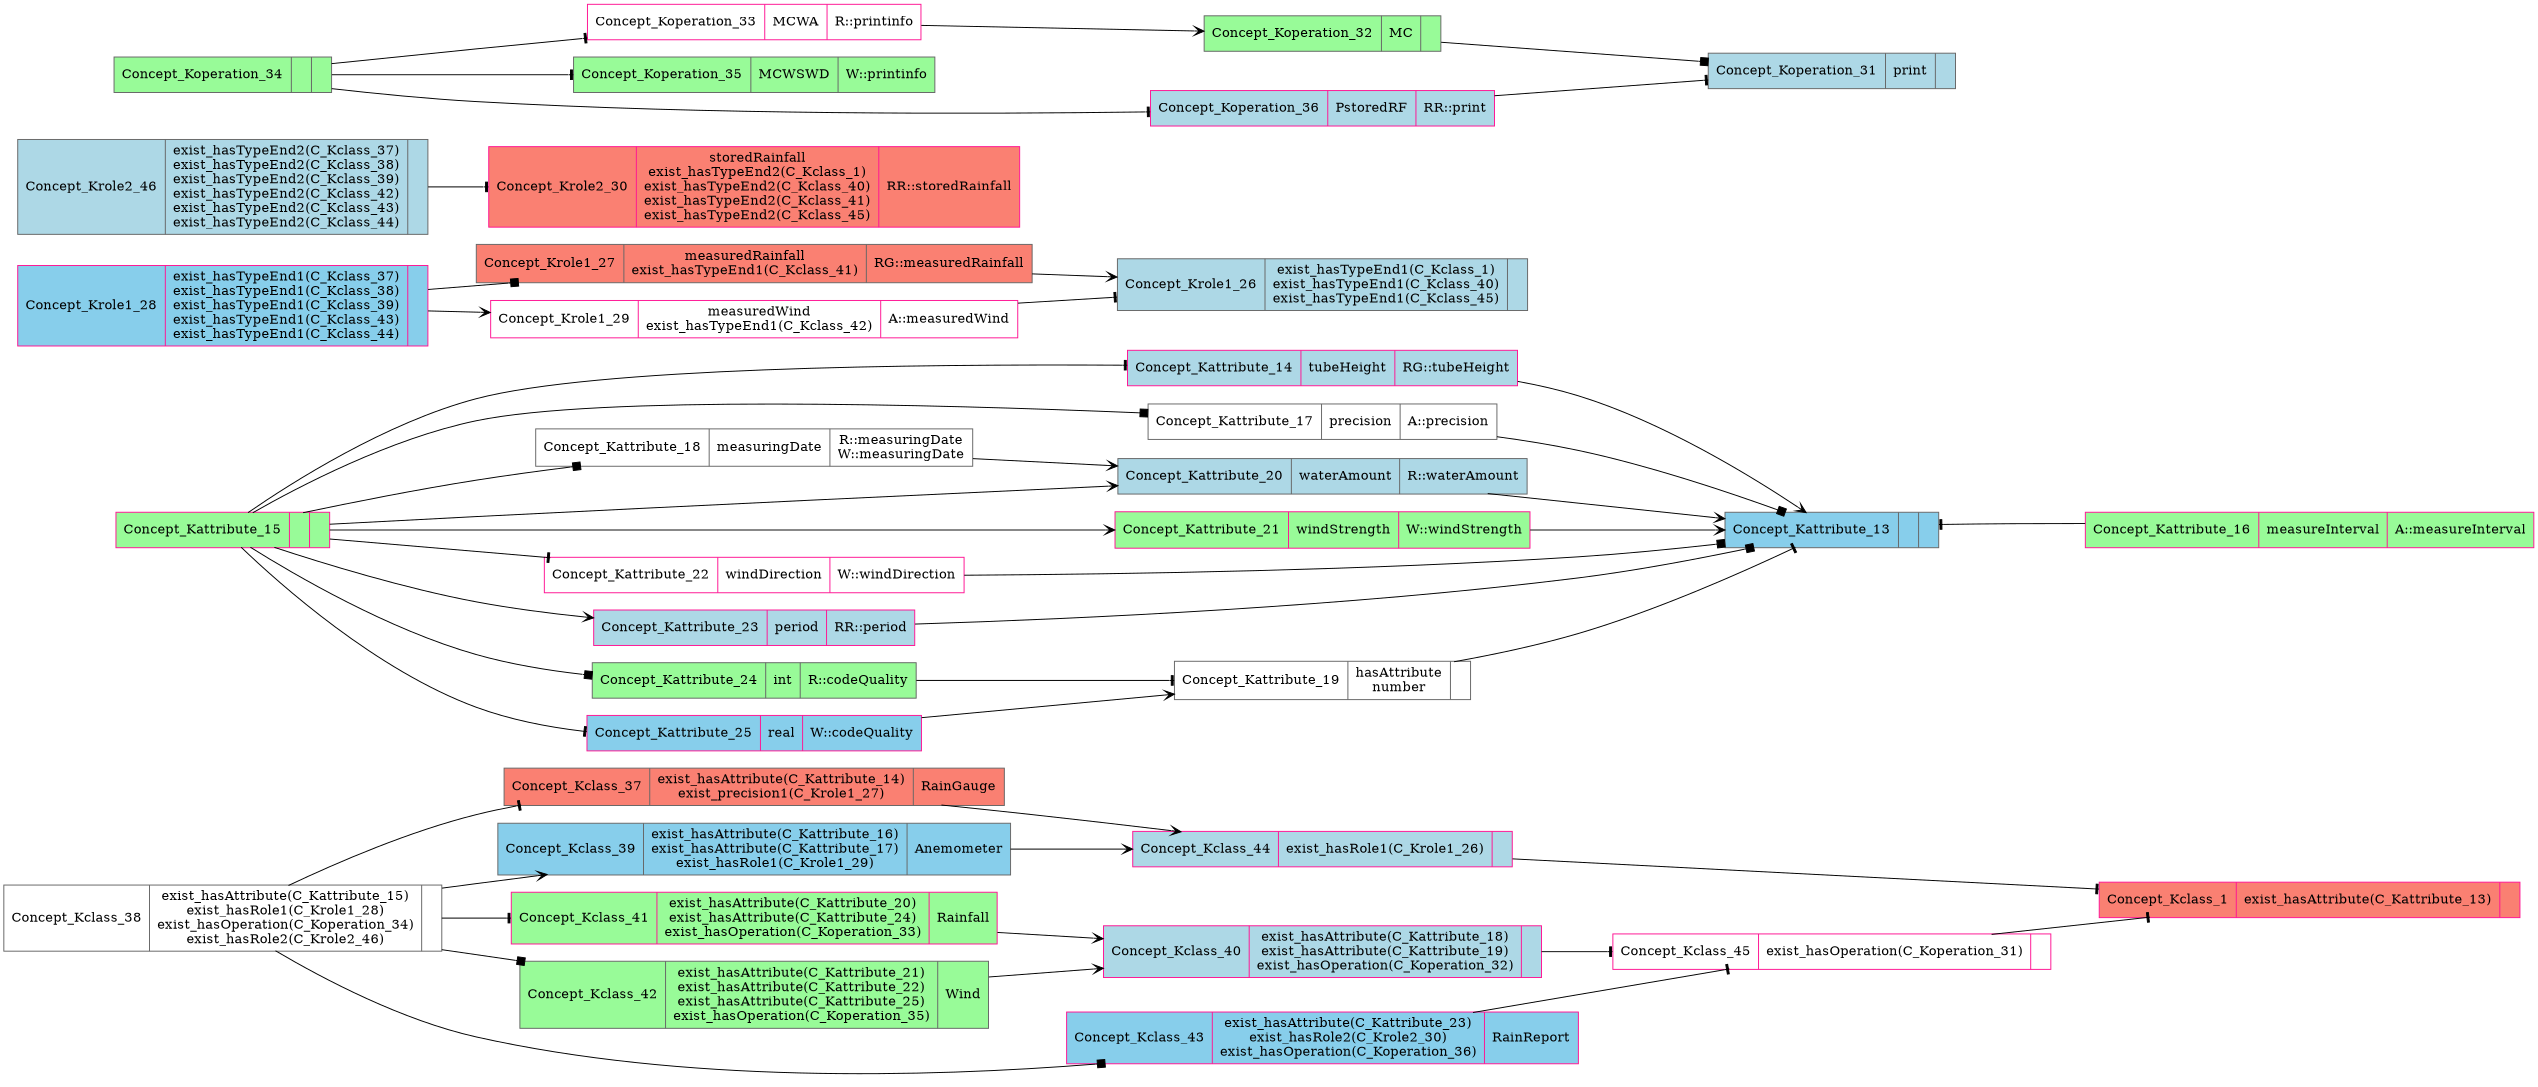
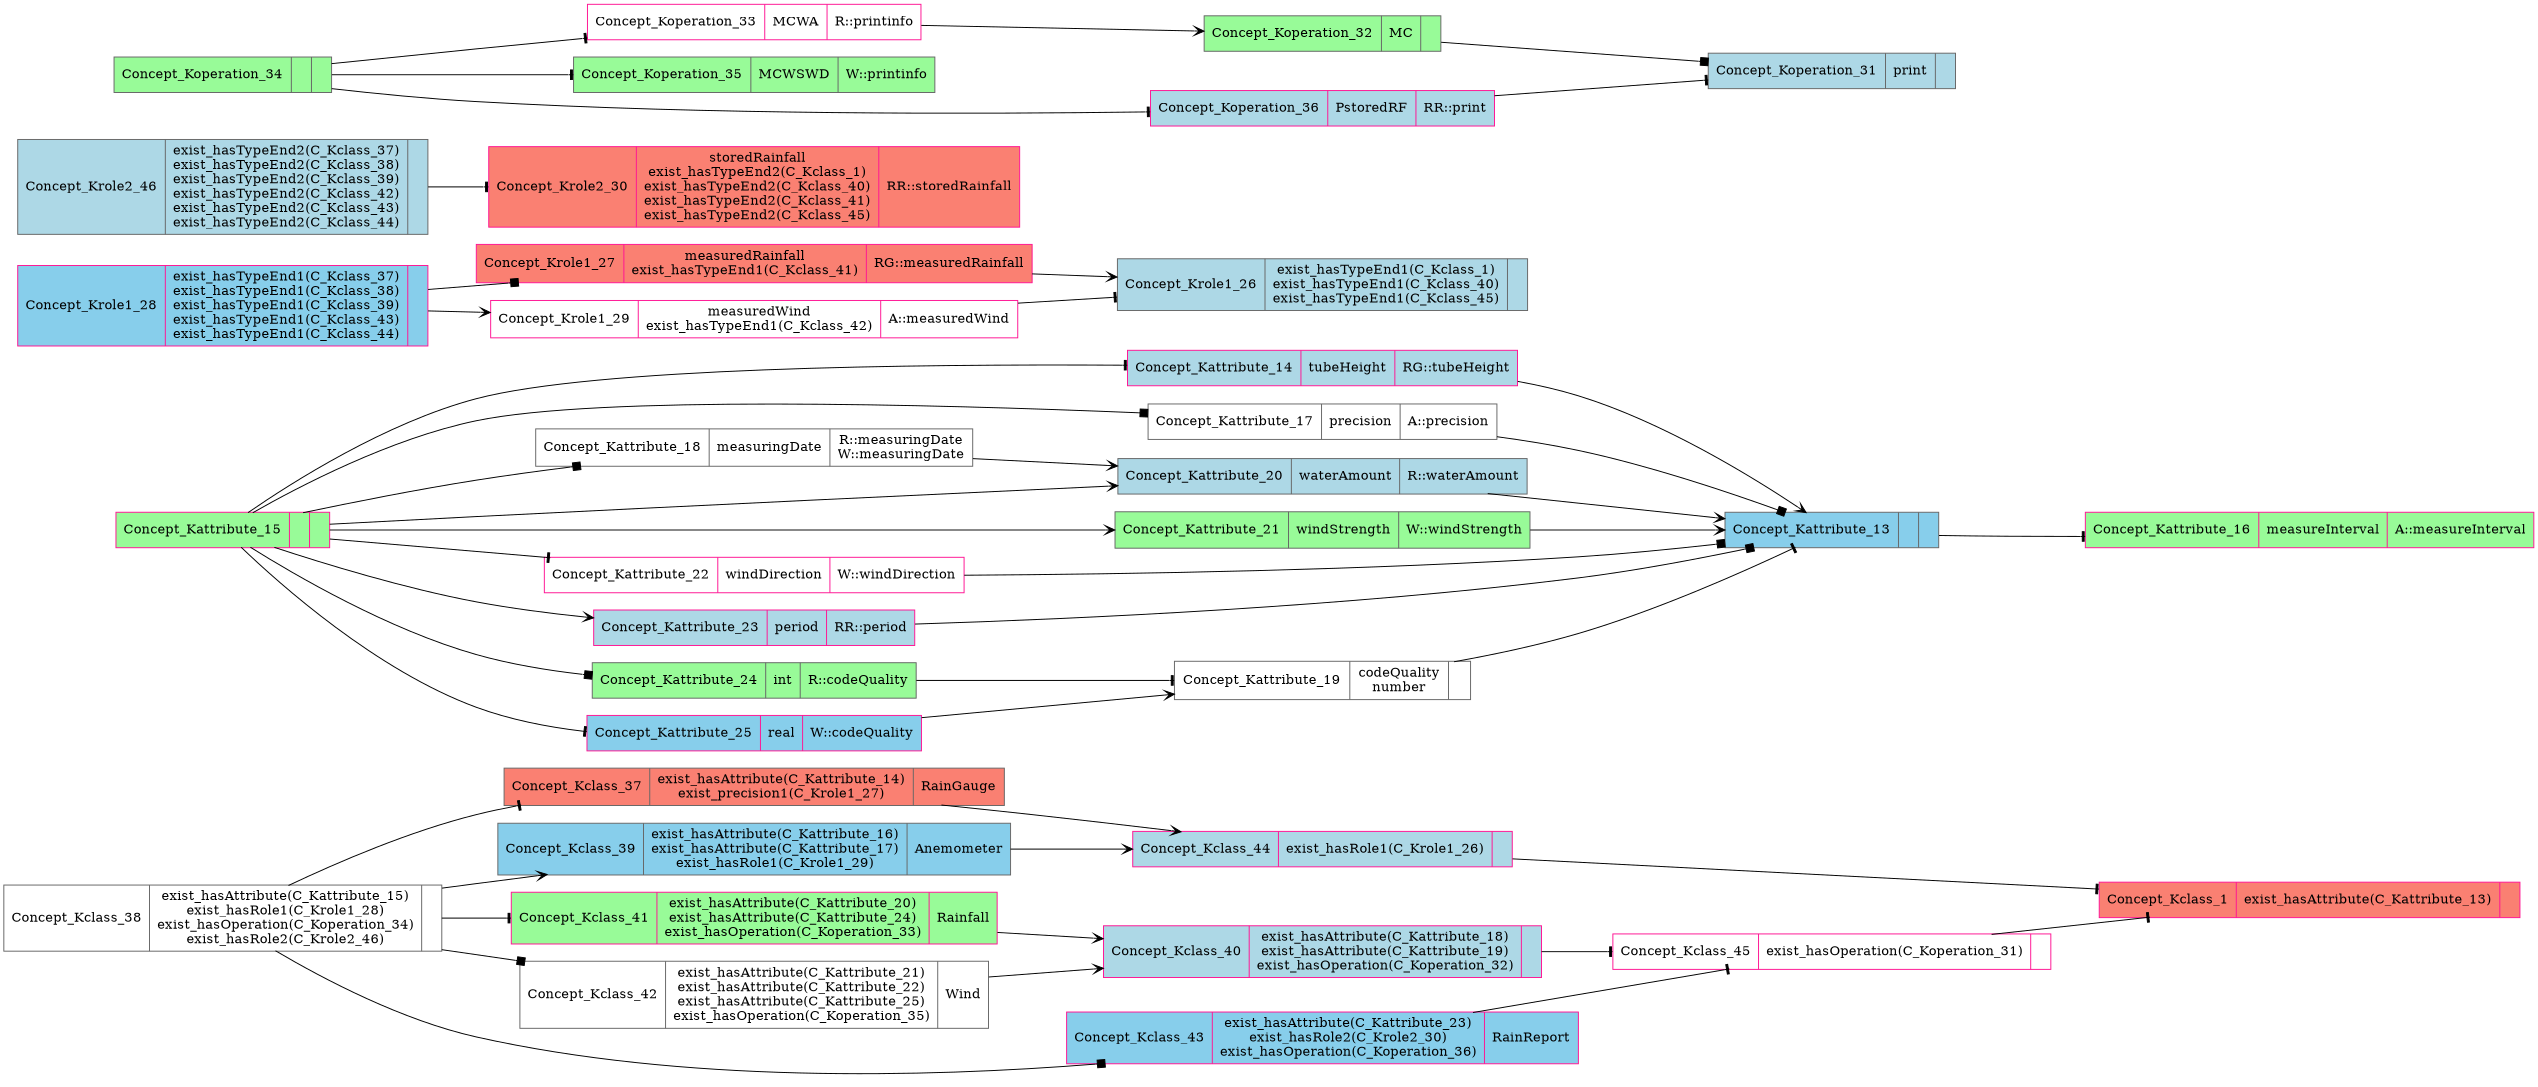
node "Concept_Krole1_27": color gray40 -> deeppink
edge "Concept_Kattribute_16" -> "Concept_Kattribute_13": reversed
node "Concept_Kattribute_21": color deeppink -> gray40
node "Concept_Kattribute_19": text "hasAttribute" -> "codeQuality"
node "Concept_Kclass_42": fillcolor palegreen -> white
